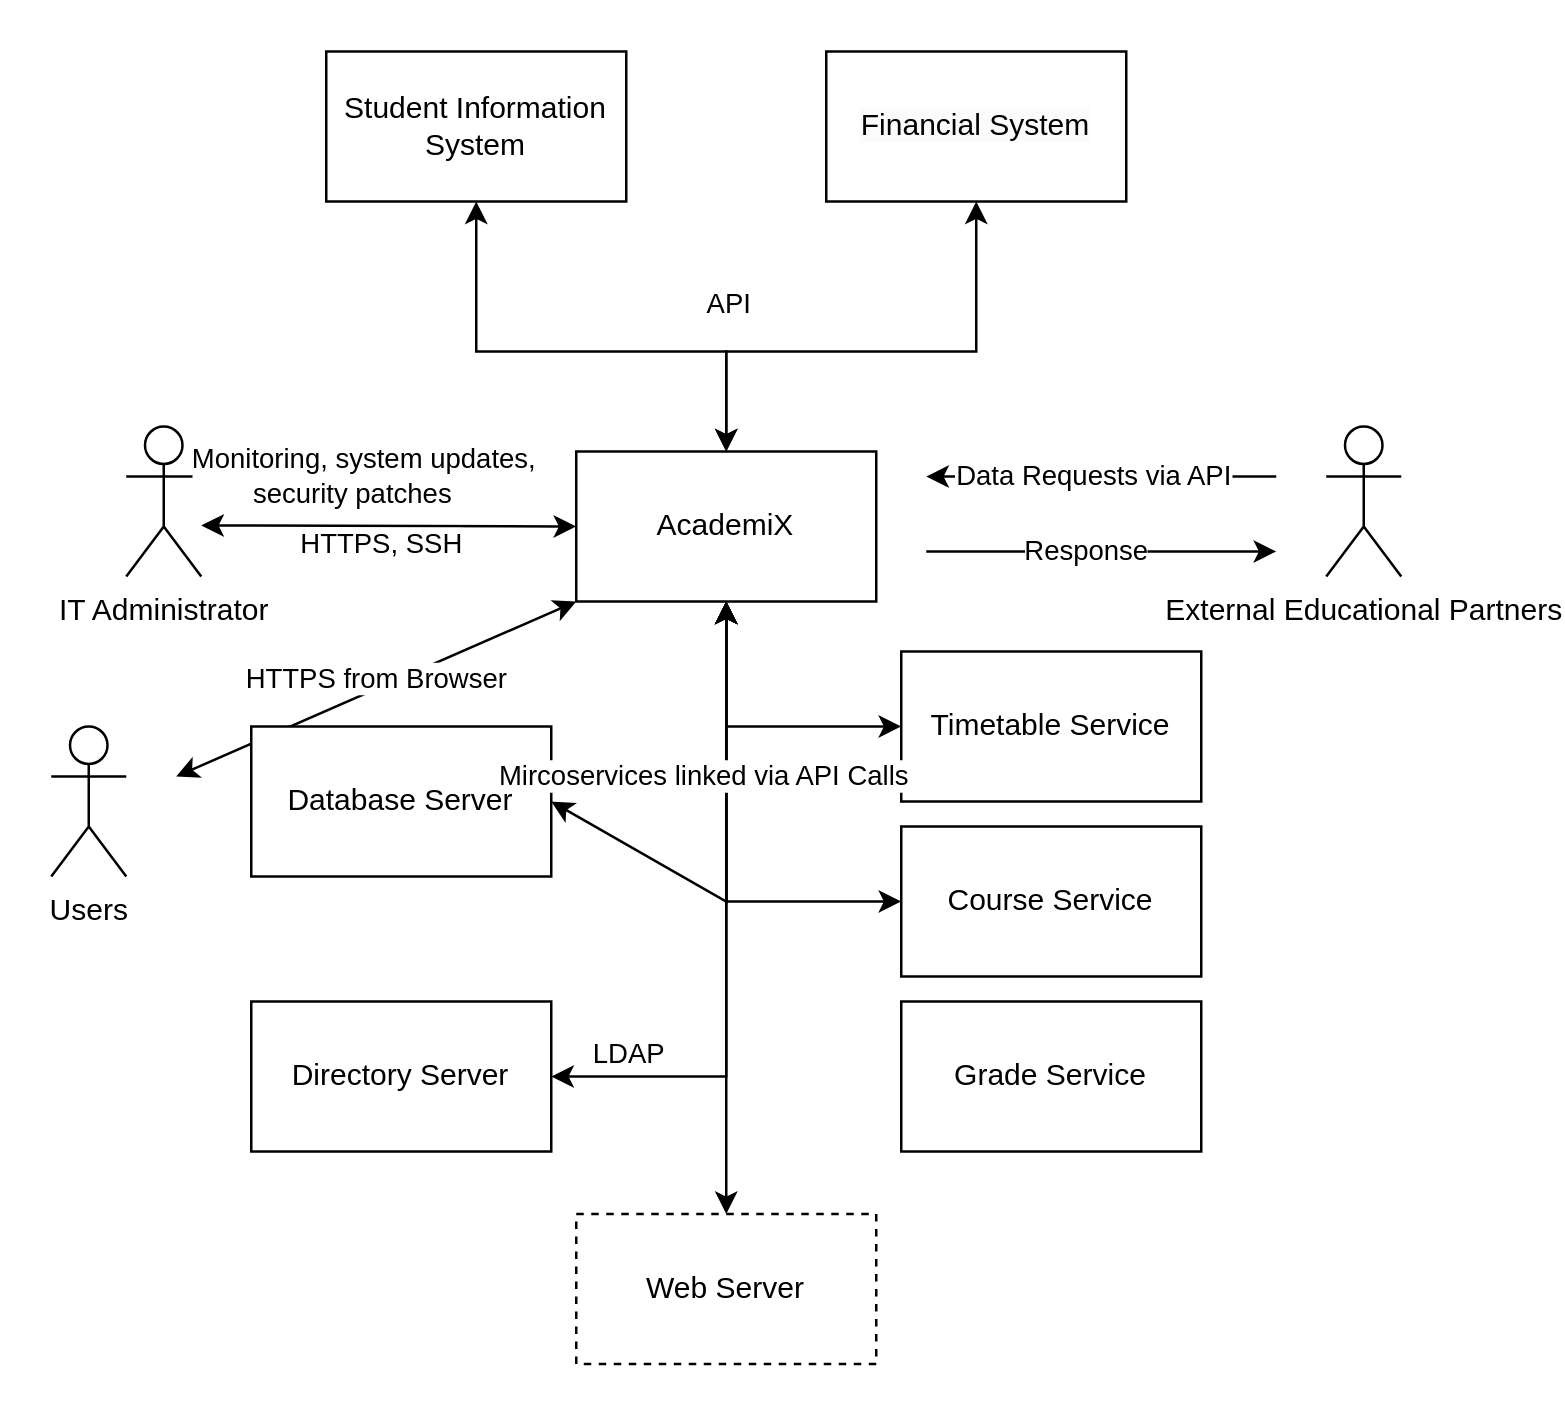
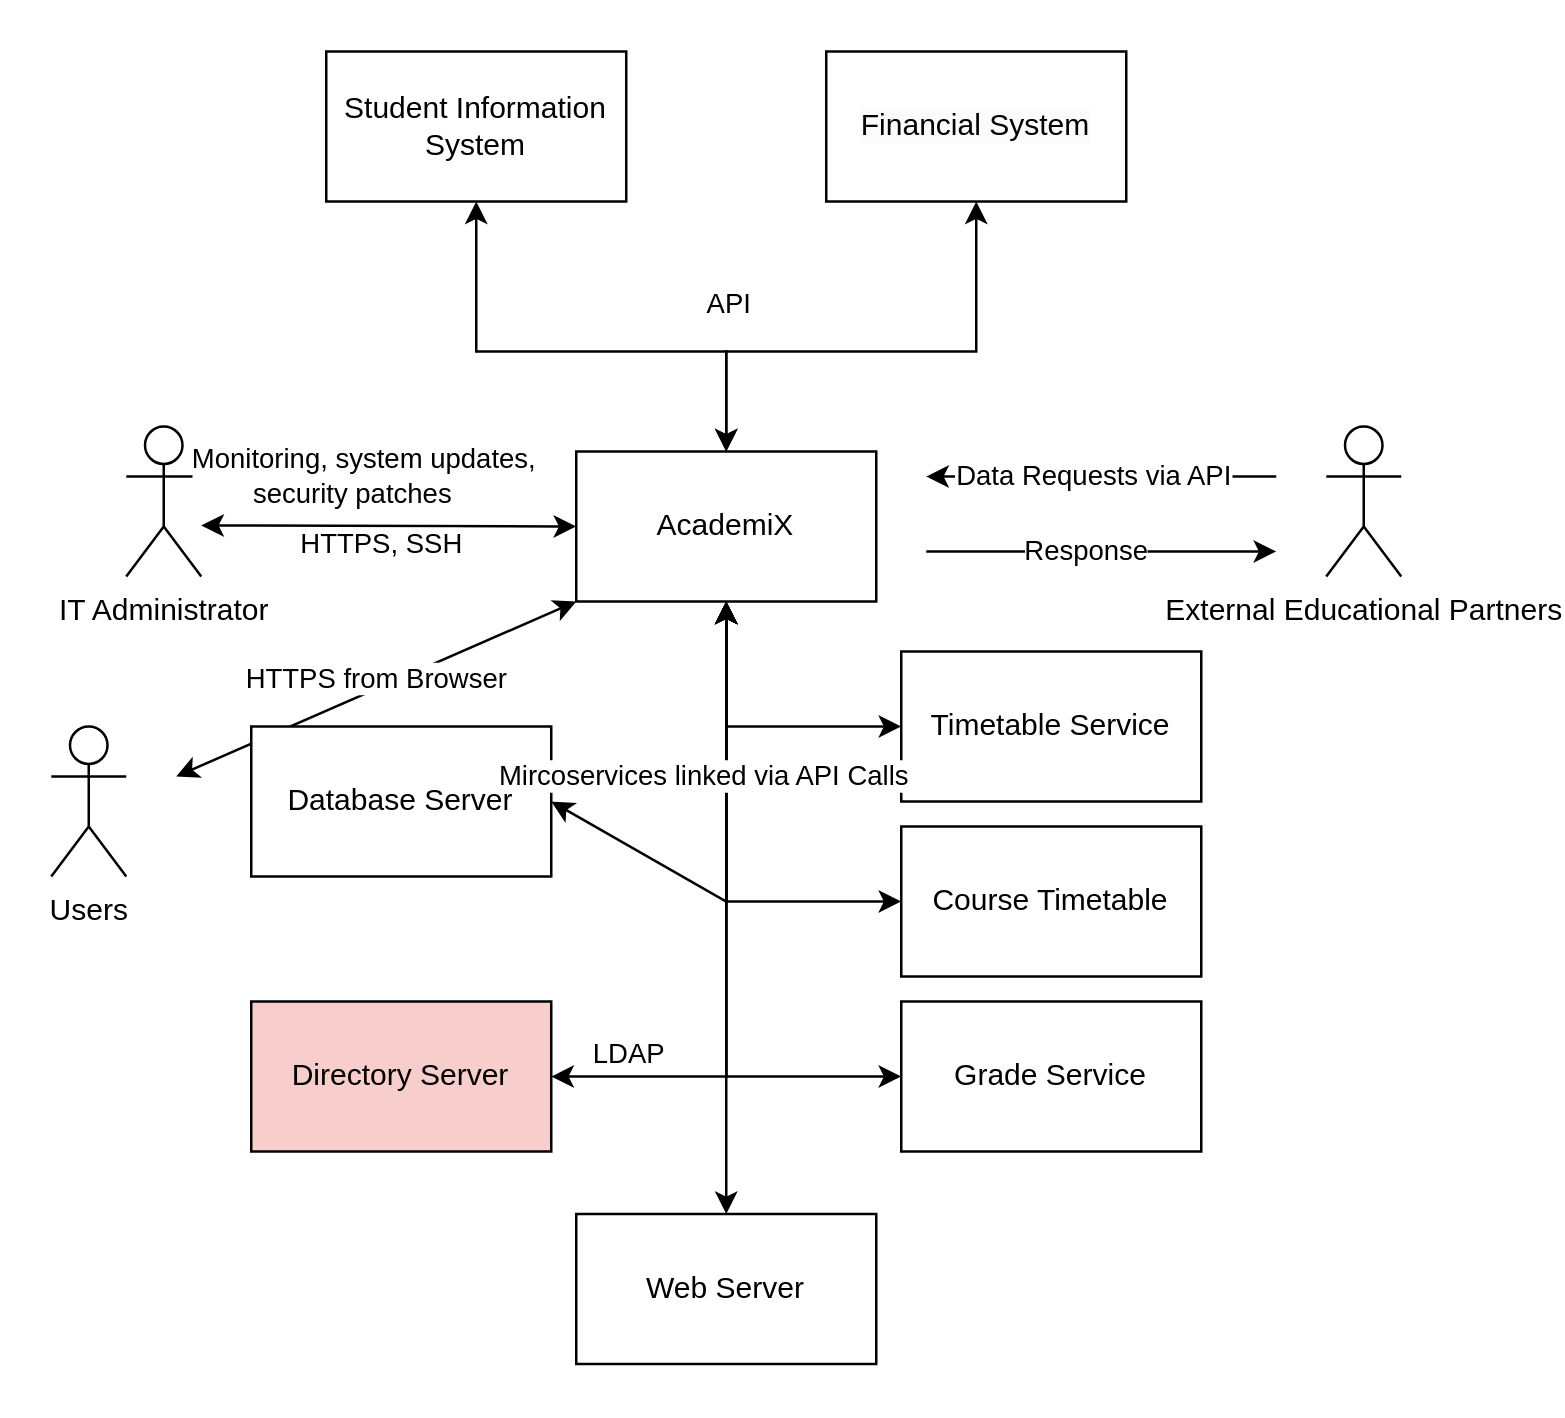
node "Course Service": label "Course Service" -> "Course Timetable"
node "Directory Server": fillcolor #ffffff -> #f8cecc
edge "AcademiX" -- "Grade Service": added
node "Web Server": style dashed -> solid
